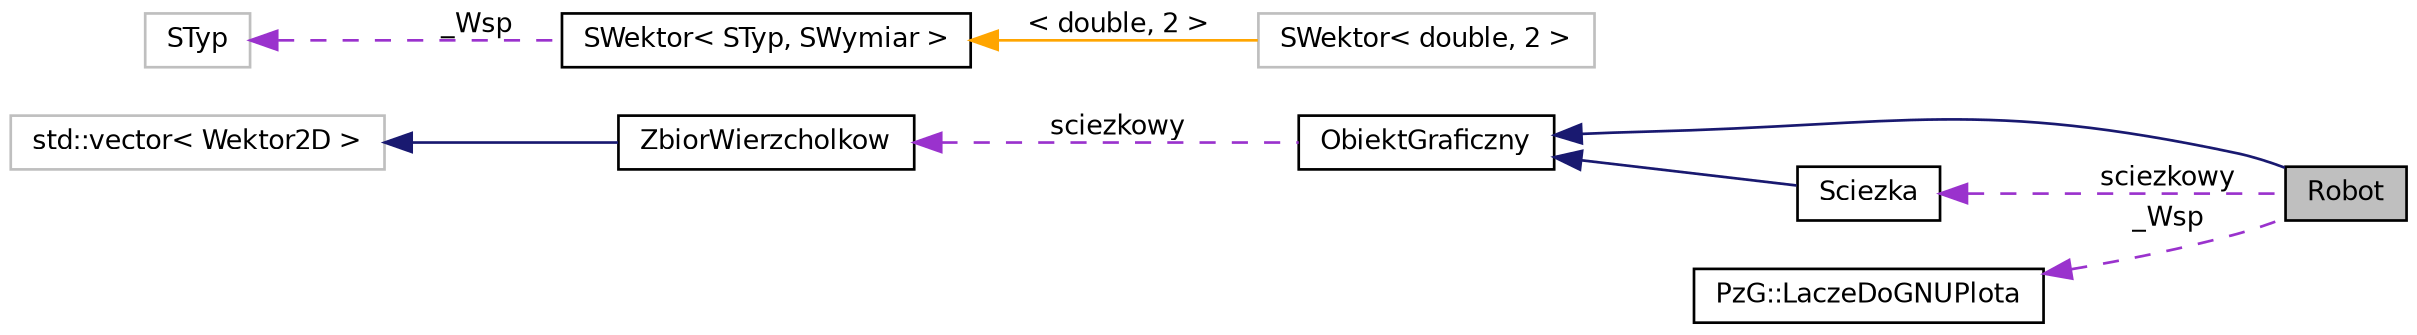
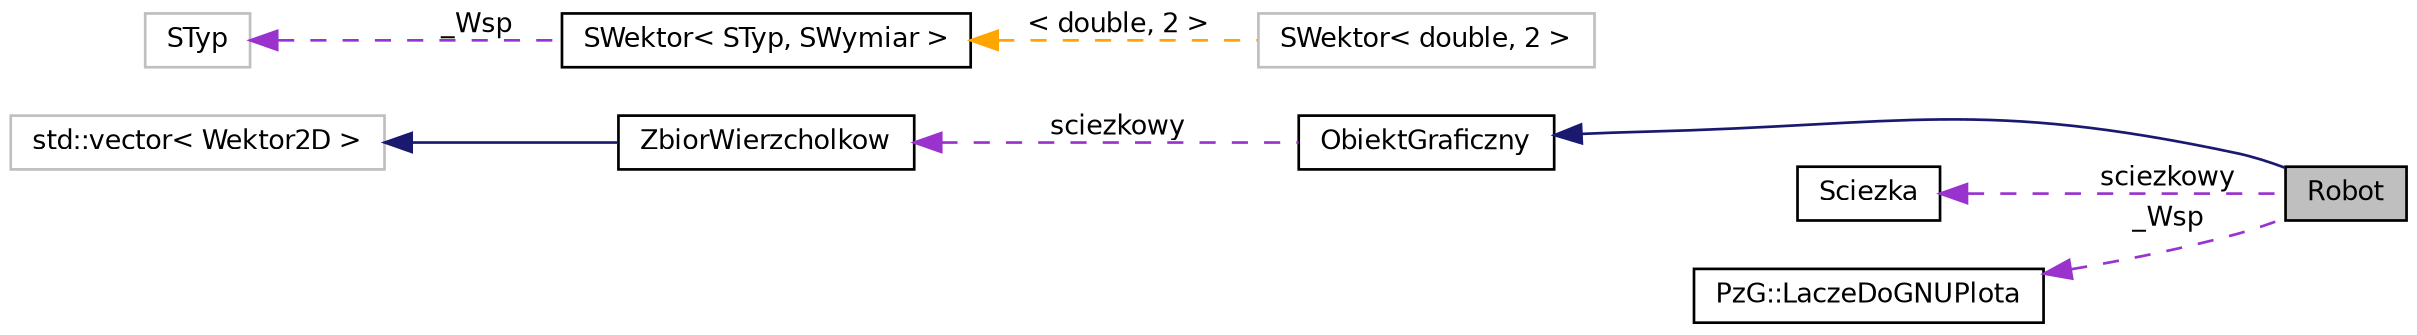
edge "SWektor< double, 2 >" -> "SWektor< STyp, SWymiar >": style solid -> dashed
edge "Sciezka" -> "ObiektGraficzny": removed
